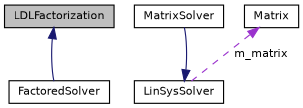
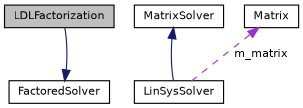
edge "MatrixSolver" -> "LinSysSolver": reversed
edge "FactoredSolver" -> "LDLFactorization": reversed
